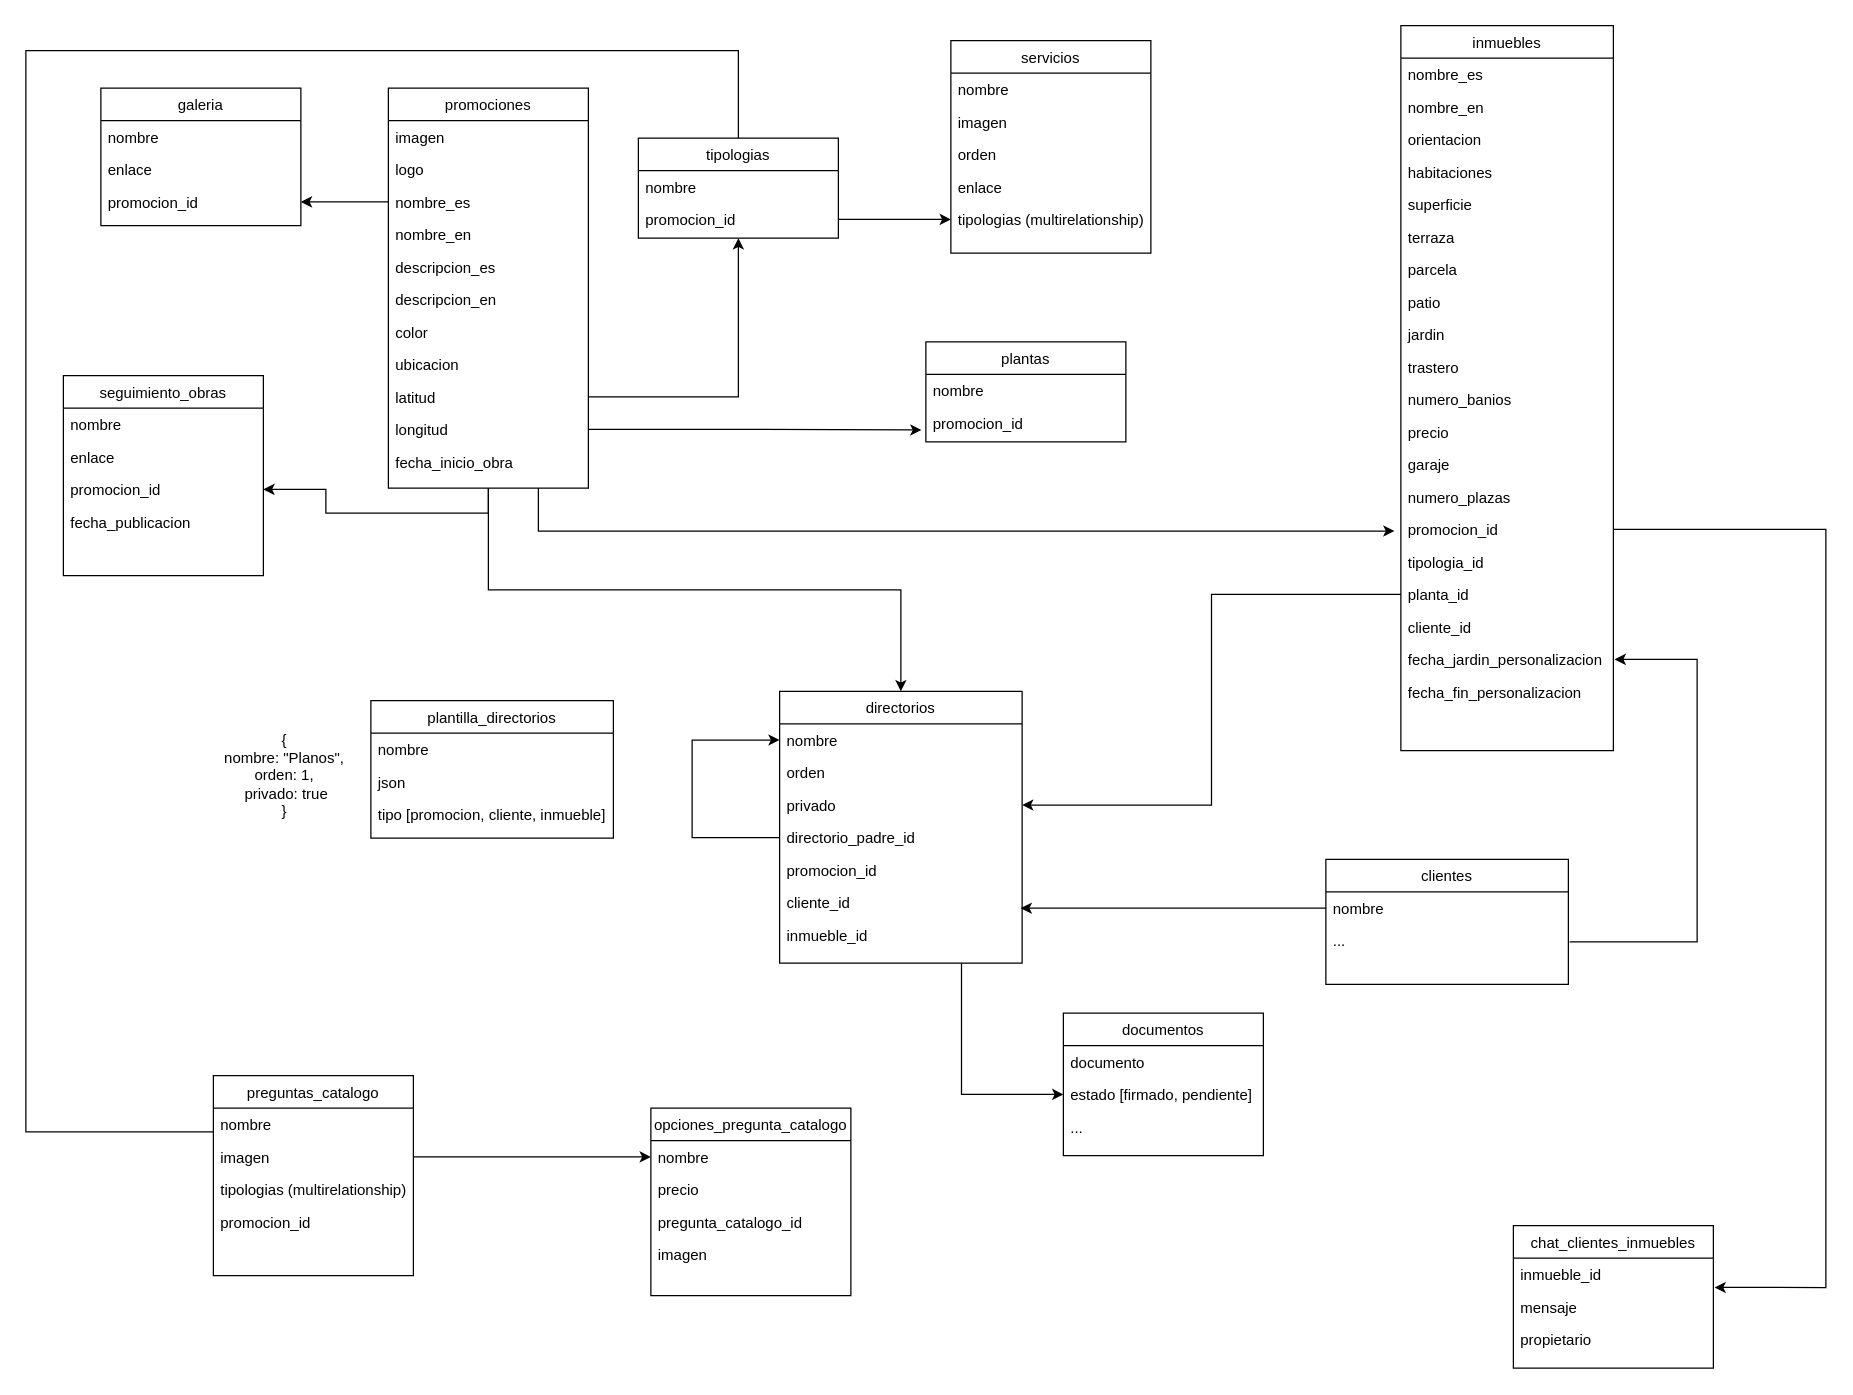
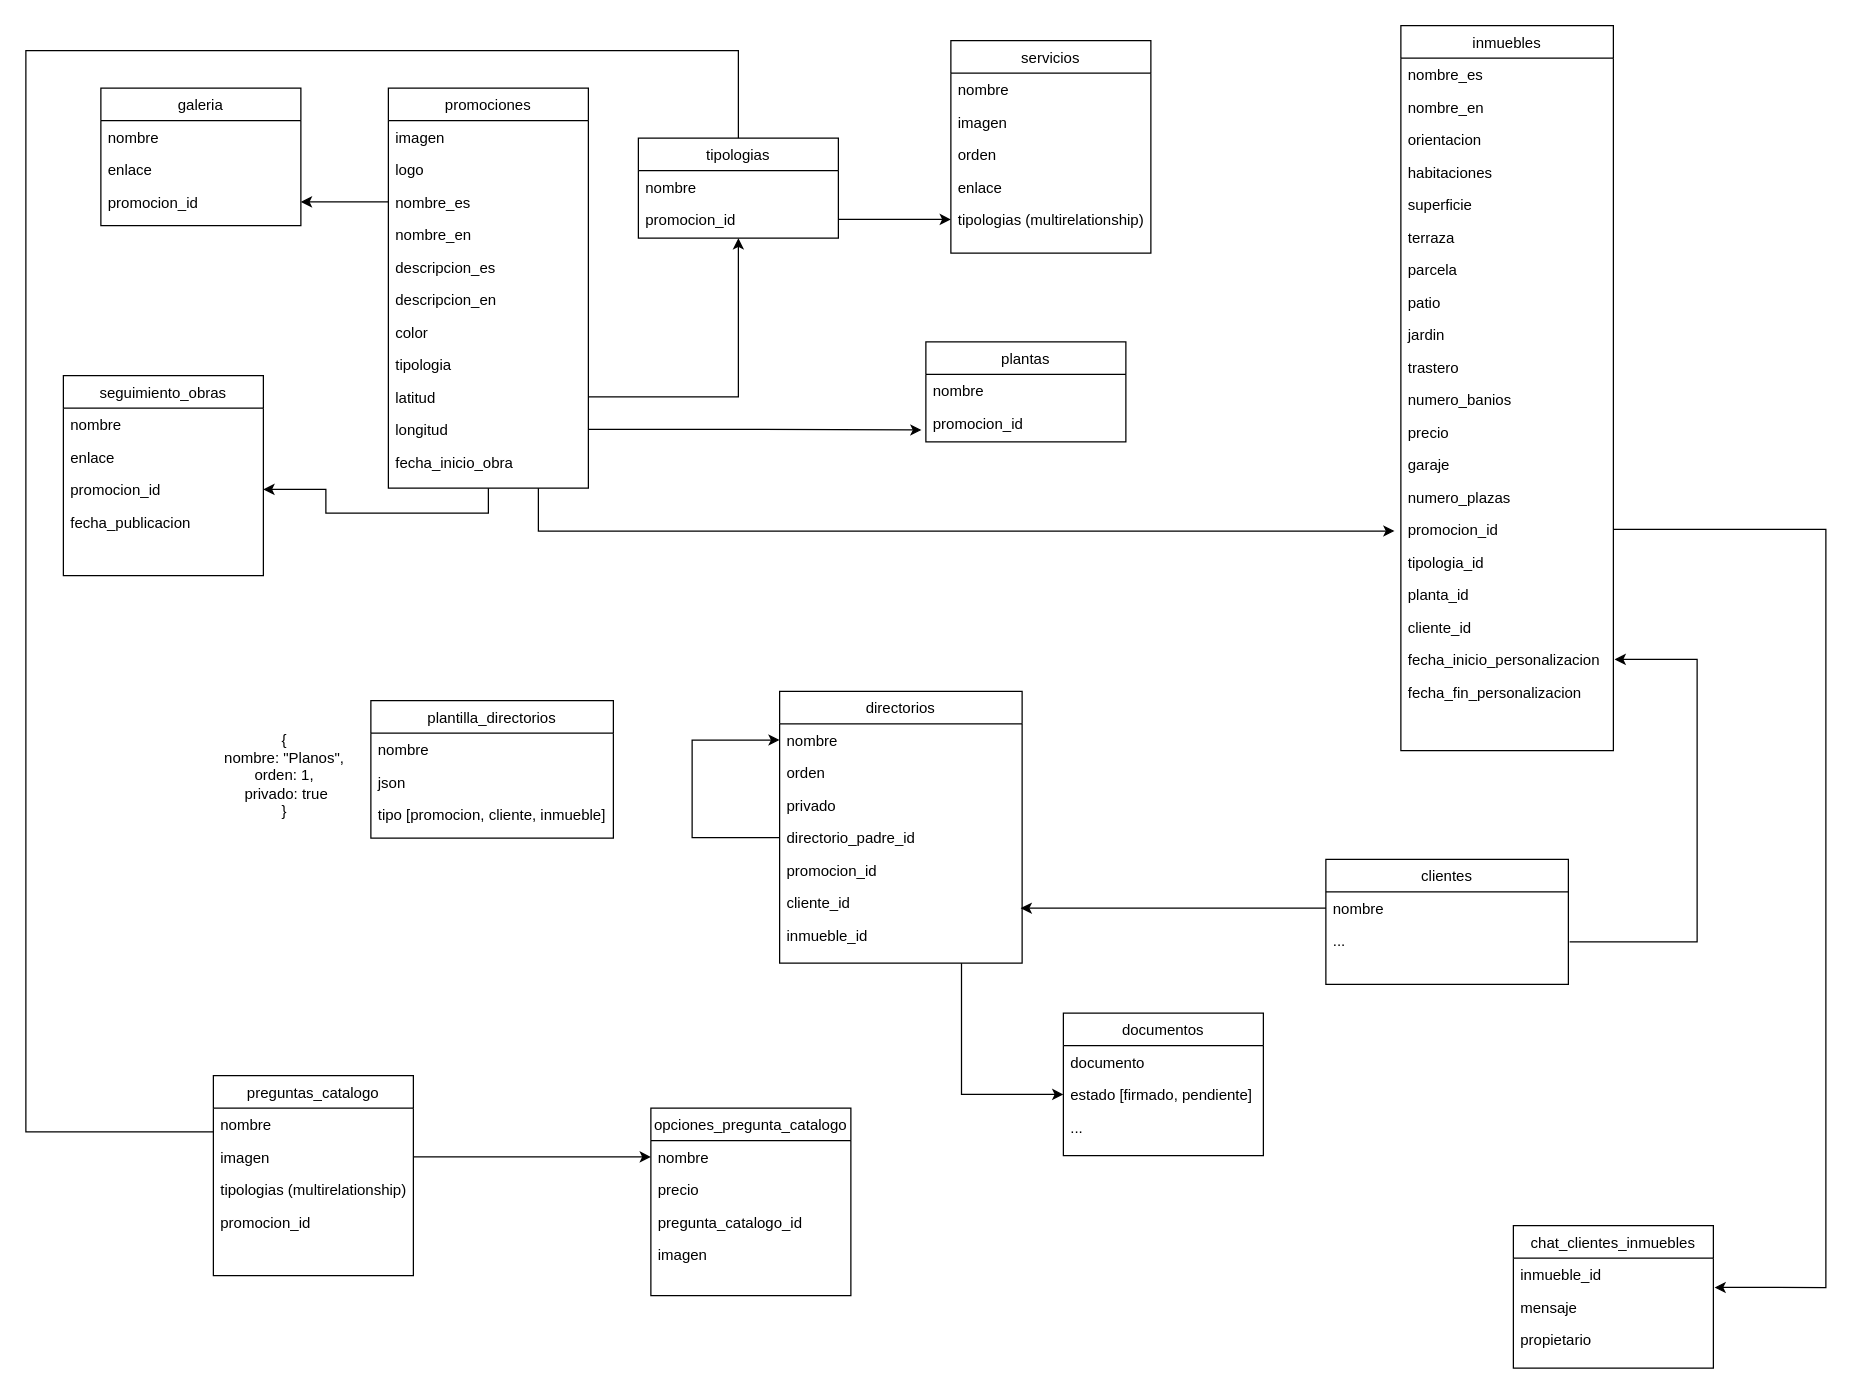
node "ubicacion": label "ubicacion" -> "tipologia"
edge "promociones" -> "directorios": removed
node "fecha_jardin_personalizacion": label "fecha_jardin_personalizacion" -> "fecha_inicio_personalizacion"
edge "planta_id" -> "privado": removed
